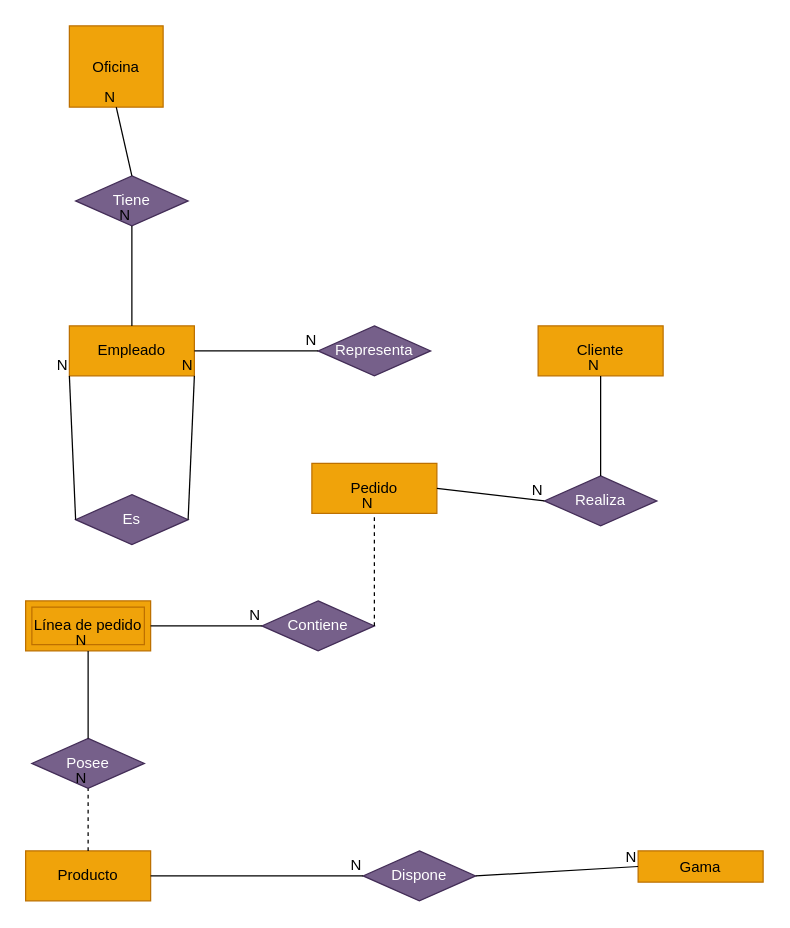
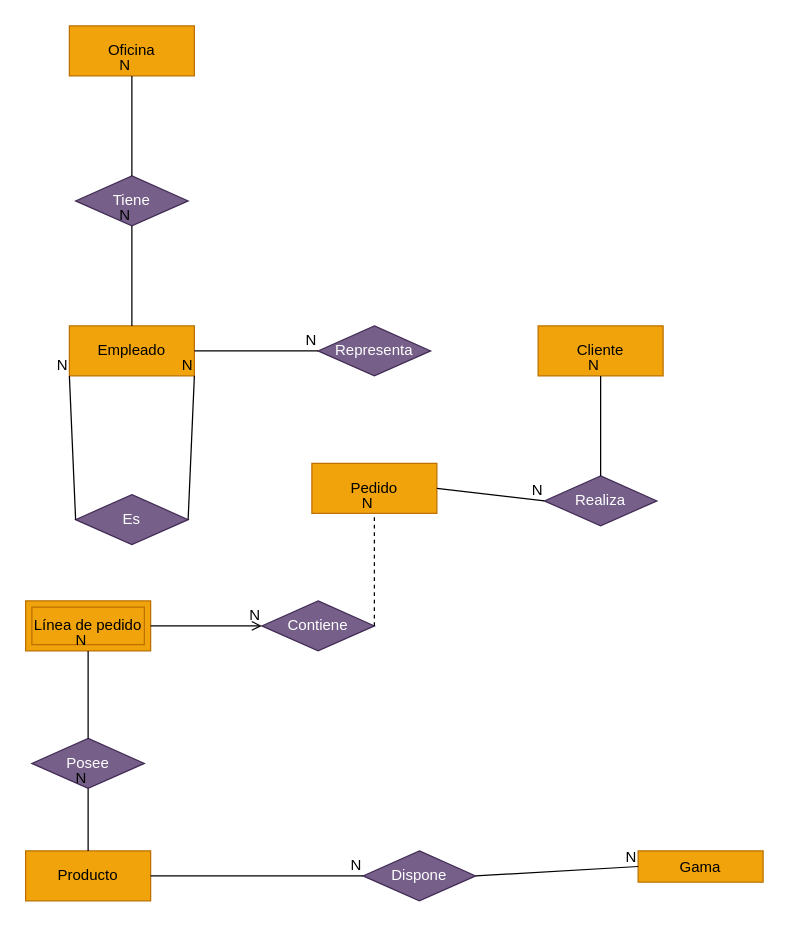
node "Oficina": size 94x81 -> 125x50
edge "Línea de pedido" -- "Contiene": arrowhead none -> open
edge "Posee" -- "Producto": style dashed -> solid
